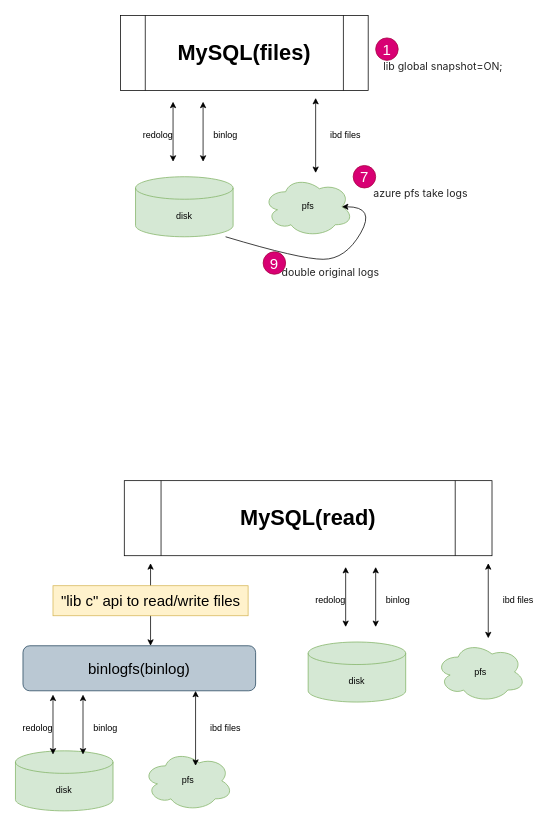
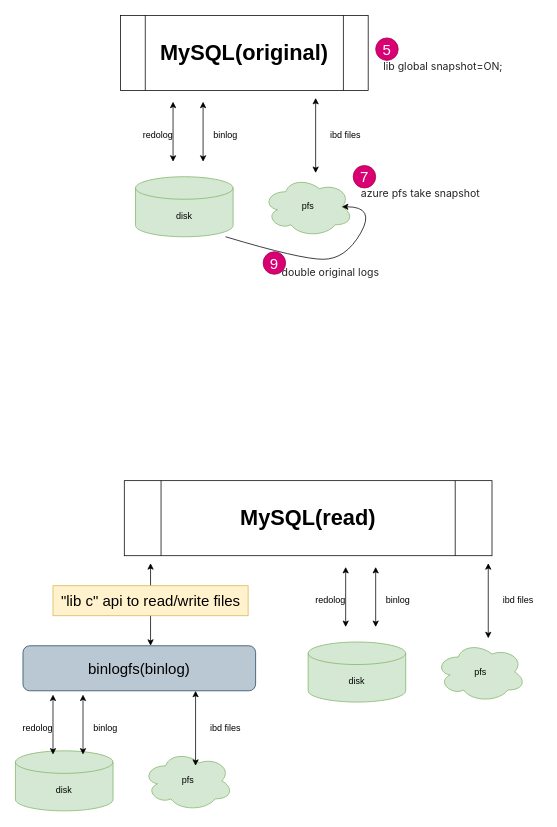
node "1": label "1" -> "5"
node "MySQL(files)": label "MySQL(files)" -> "MySQL(original)"
node "azure pfs take logs": label "azure pfs take logs" -> "azure pfs take snapshot"
